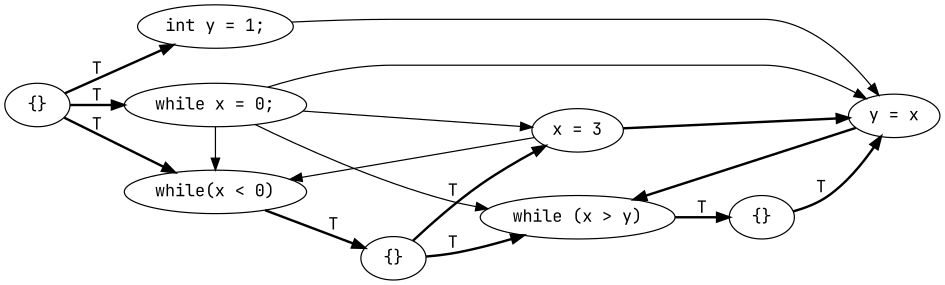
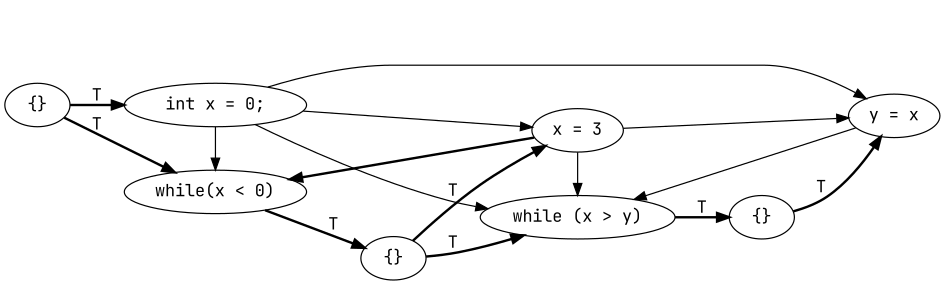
node "int y = 1;": removed
node "while x = 0;": label "while x = 0;" -> "int x = 0;"
edge "x = 3" -> "y = x": style bold -> solid
edge "x = 3" -> "while(x < 0)": style solid -> bold
edge "y = x" -> "while (x > y)": style bold -> solid
edge "x = 3" -> "while (x > y)": added
